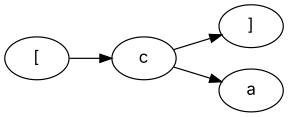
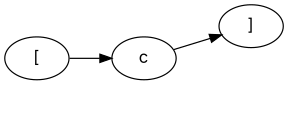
node "a": removed
